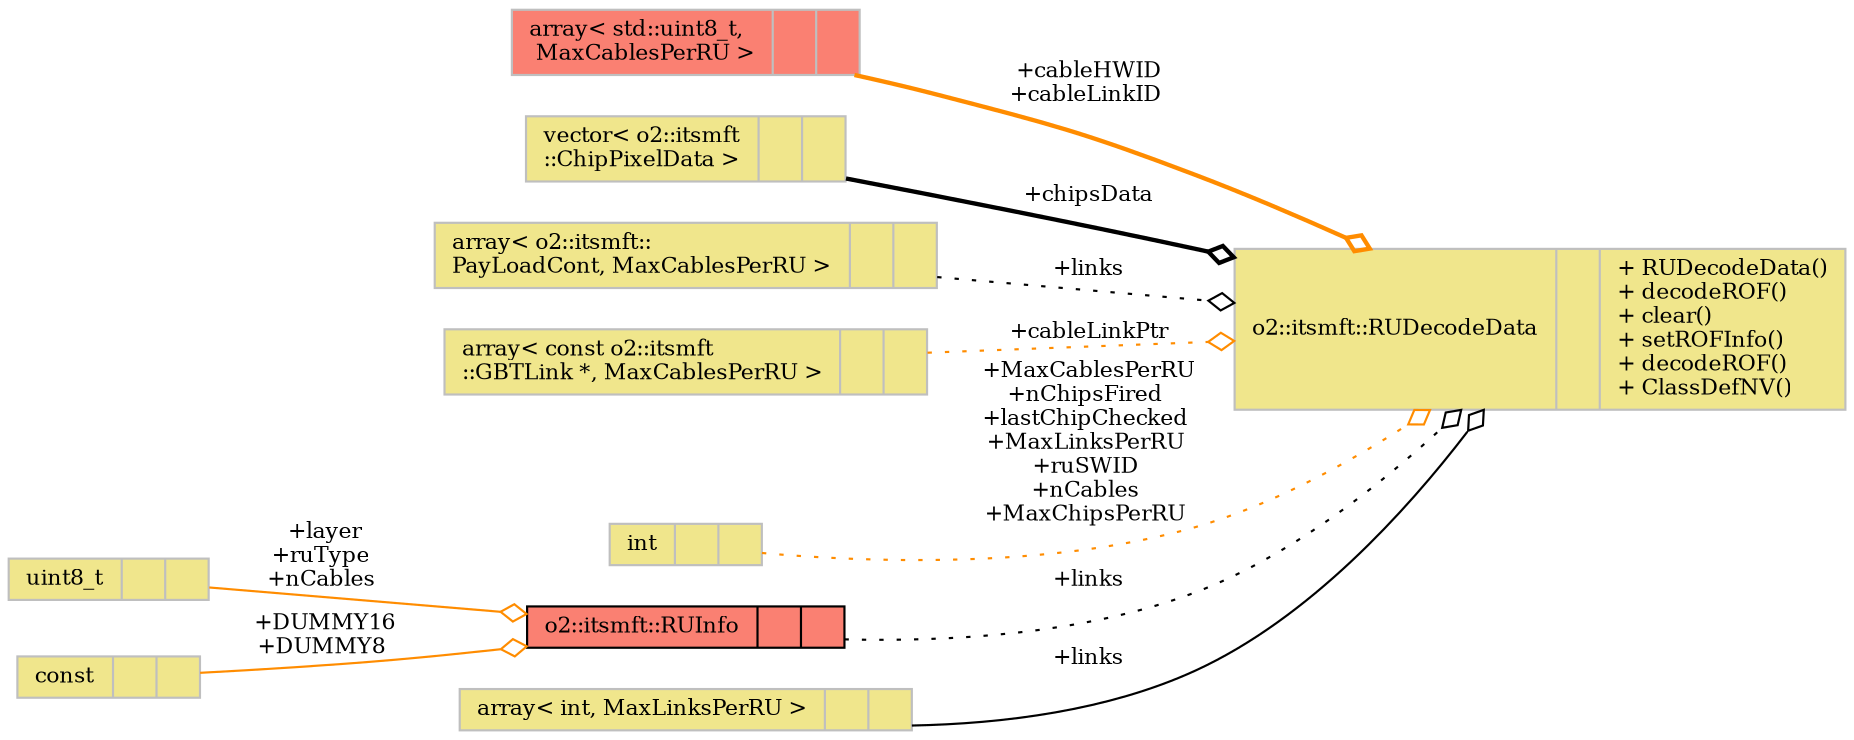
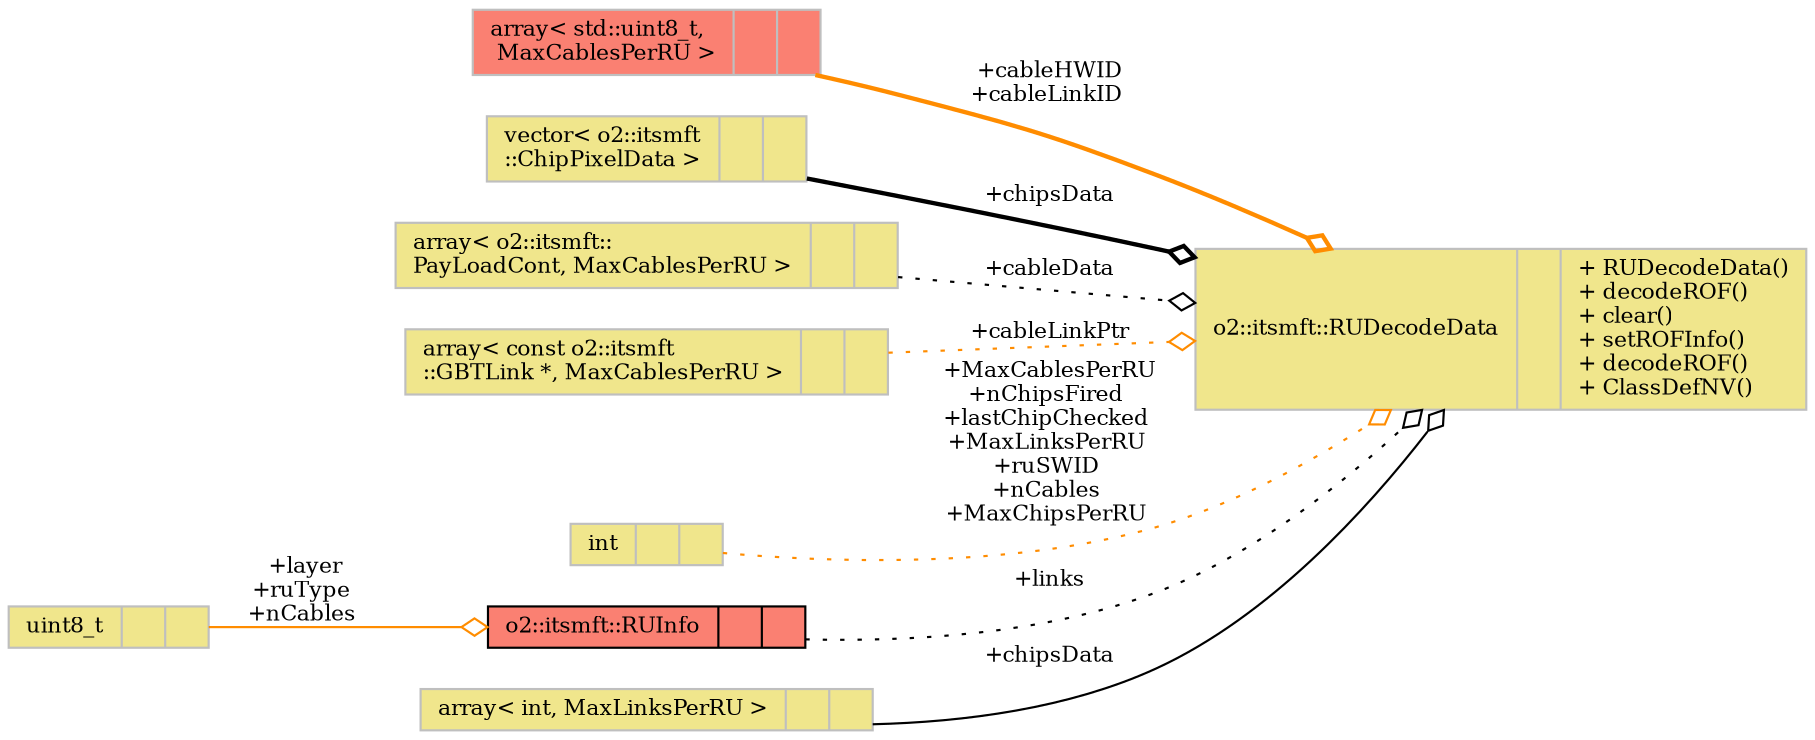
edge "array< o2::itsmft::" -> "o2::itsmft::RUDecodeData": label " +links" -> " +cableData"
edge "array< int, MaxLinksPerRU >" -> "o2::itsmft::RUDecodeData": label " +links" -> " +chipsData"
node "const": removed
